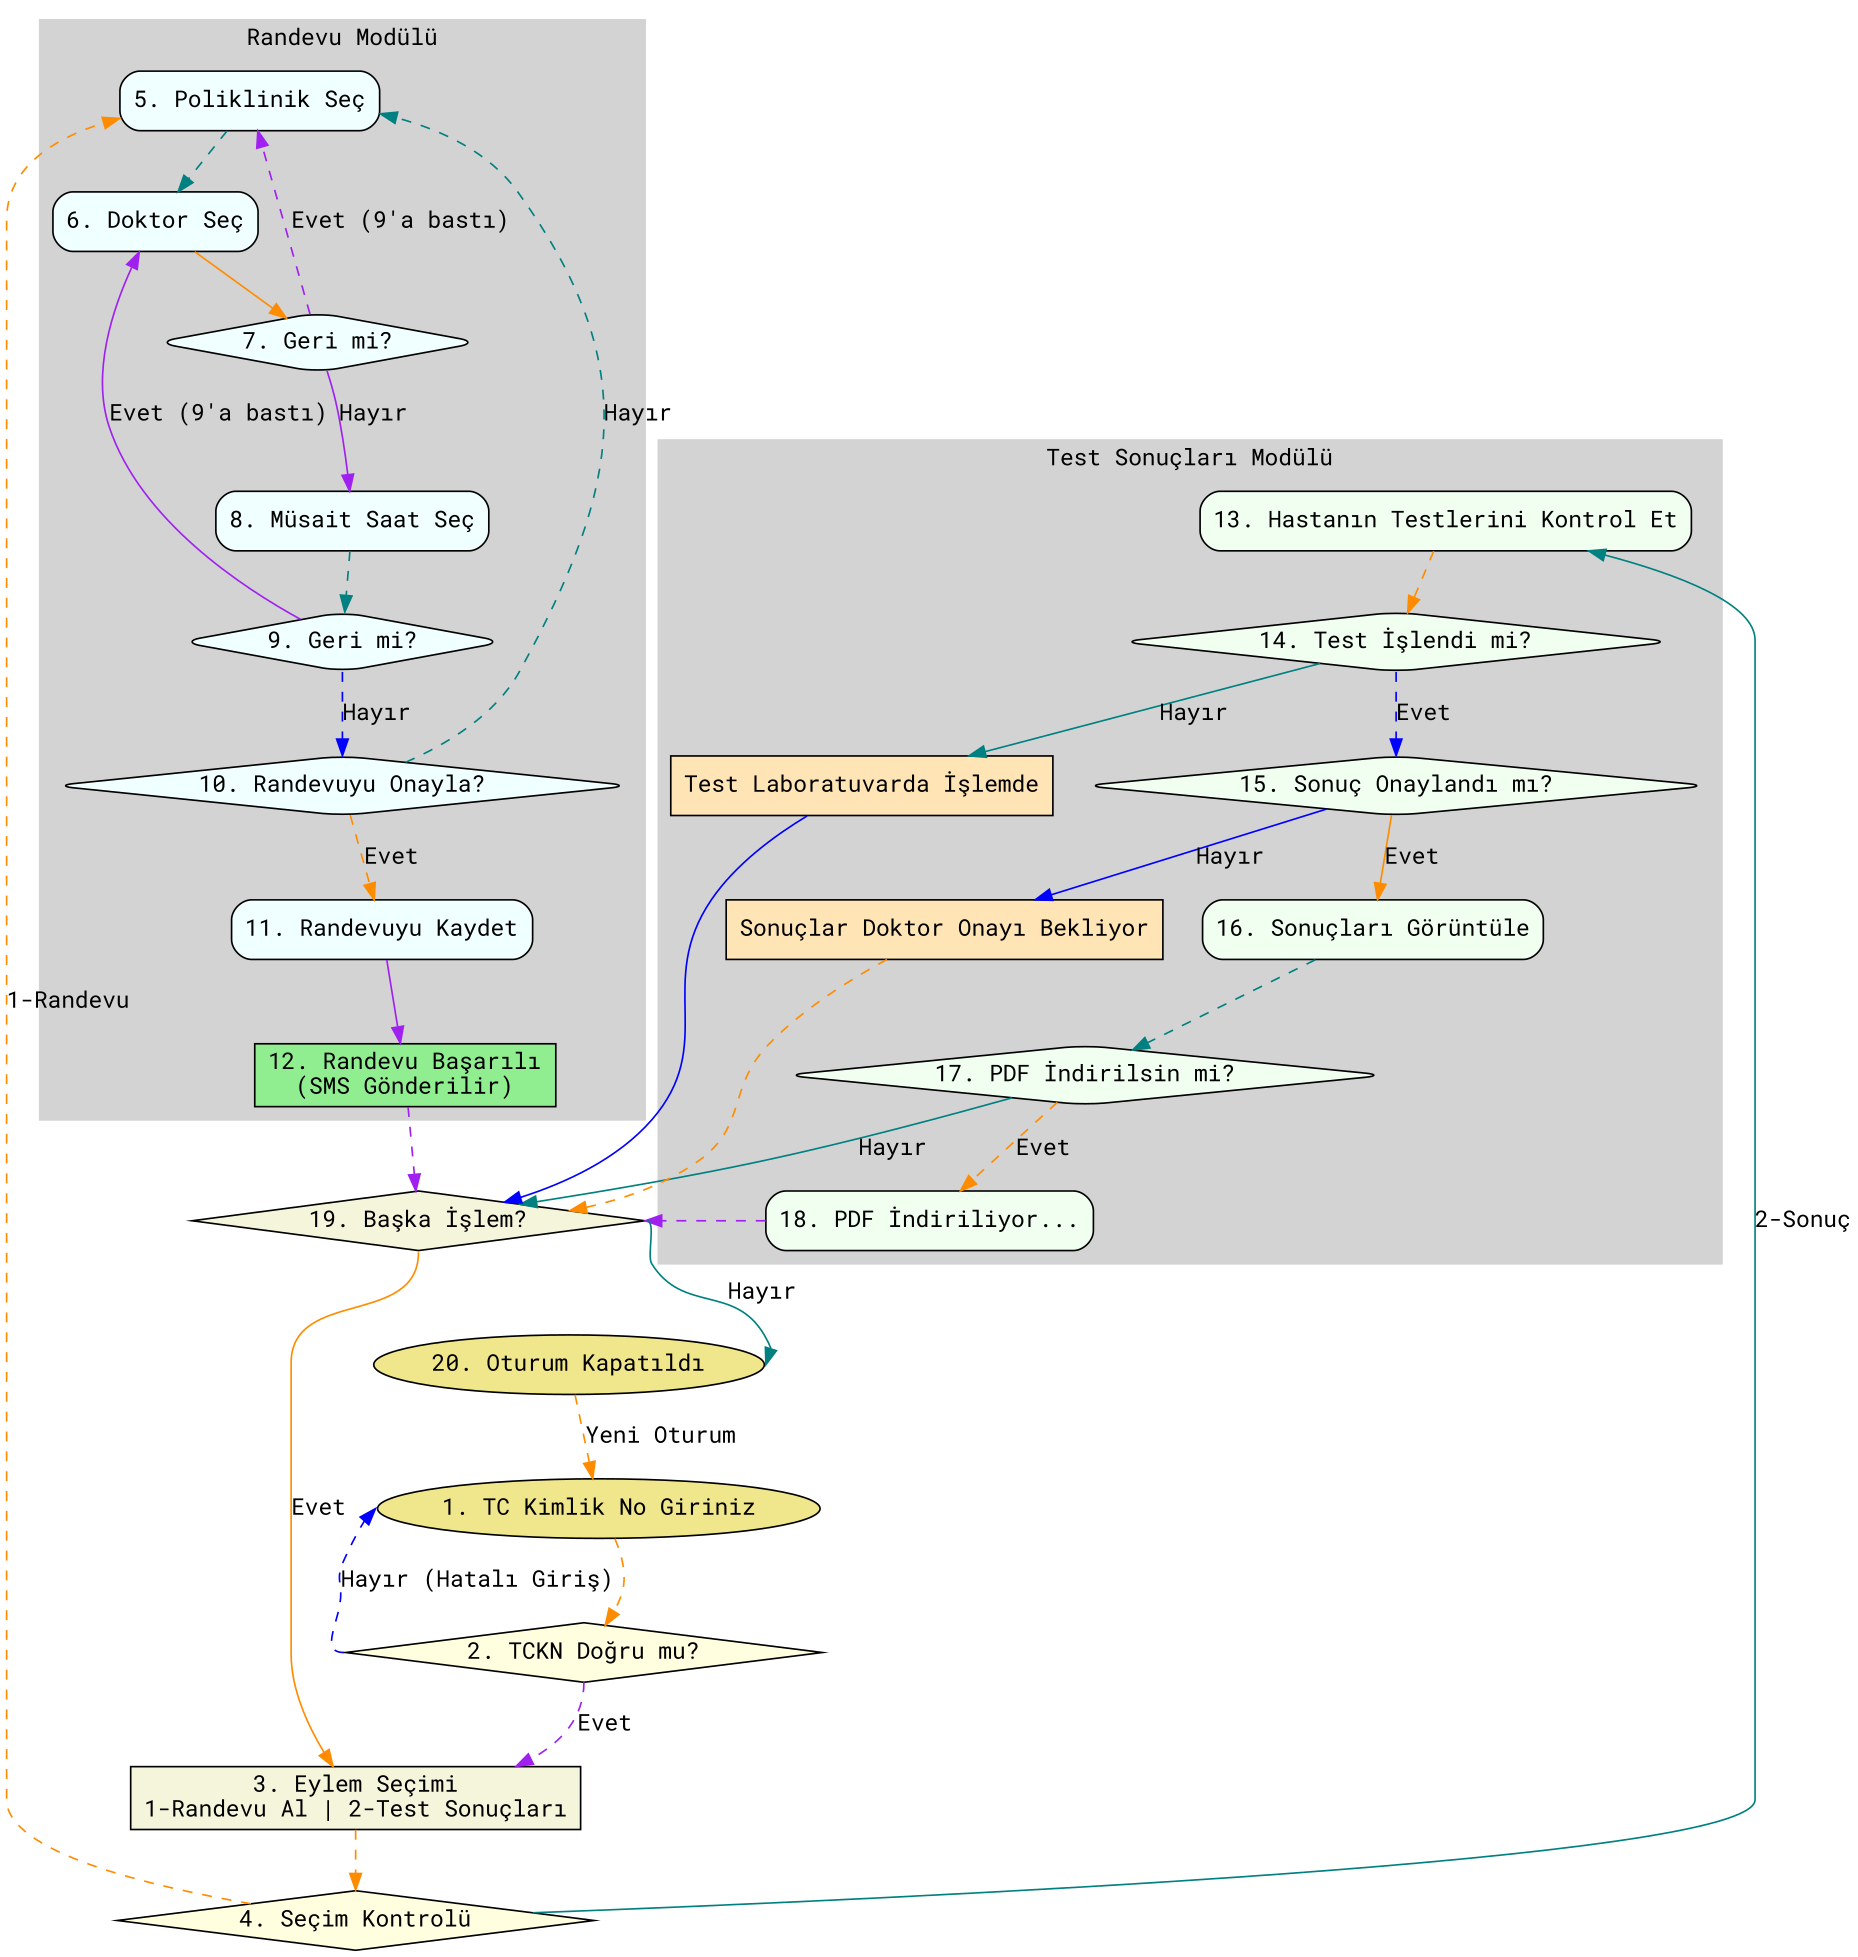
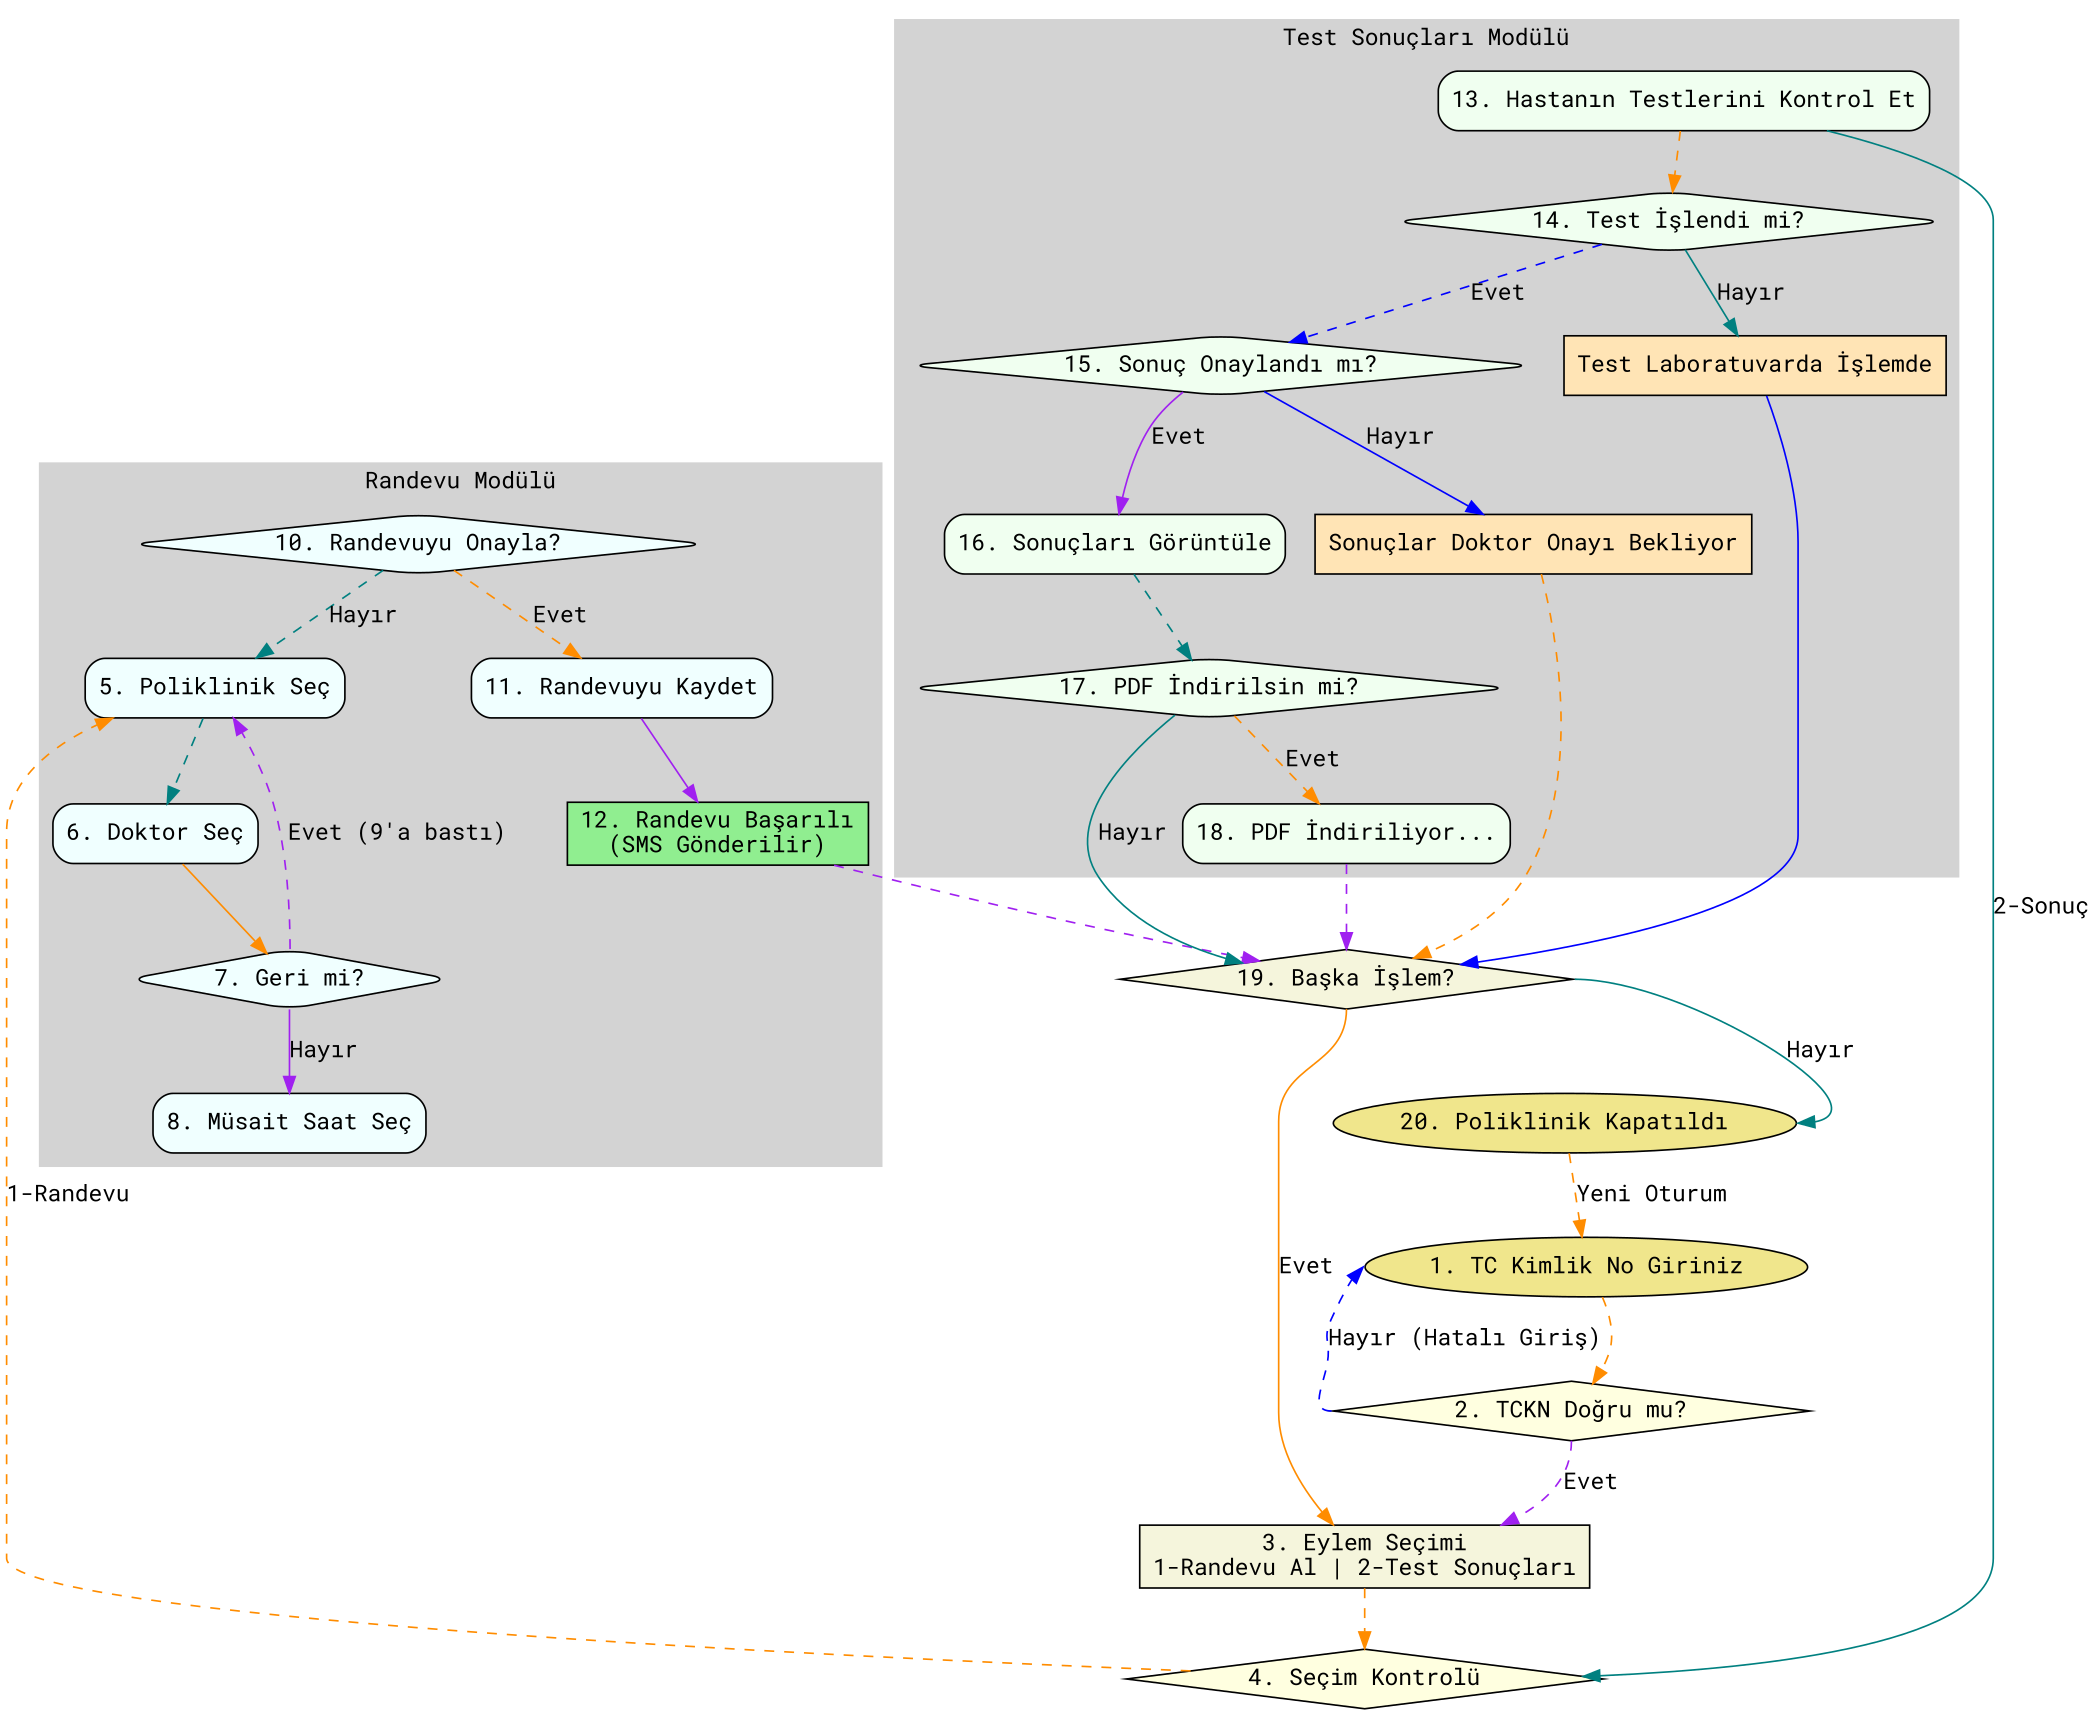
node "9. Geri mi?": removed
edge "15. Sonuç Onaylandı mı?" -> "16. Sonuçları Görüntüle": color darkorange -> purple
node "20. Oturum Kapatıldı": label "20. Oturum Kapatıldı" -> "20. Poliklinik Kapatıldı"
edge "4. Seçim Kontrolü" -> "13. Hastanın Testlerini Kontrol Et": reversed
